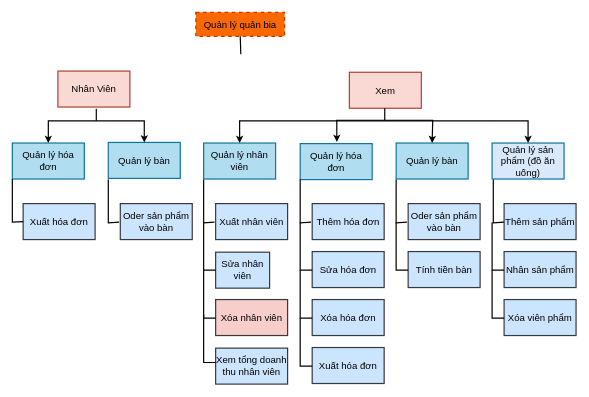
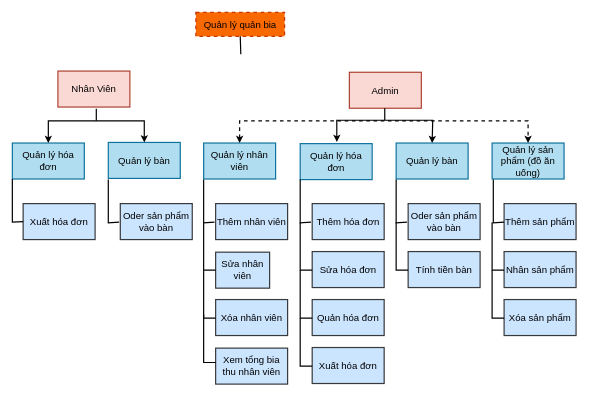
node "Xem": label "Xem" -> "Admin"
edge "Quản lý nhân viên" -- "Quản lý sản phẩm (đồ ăn uống)": style solid -> dashed
node "Quản lý sản phẩm (đồ ăn uống)": fillcolor #dae8fc -> #b1ddf0
node "Xuất nhân viên": label "Xuất nhân viên" -> "Thêm nhân viên"
node "Xóa nhân viên": fillcolor #f8cecc -> #cce5ff
node "Xóa hóa đơn": label "Xóa hóa đơn" -> "Quản hóa đơn"
node "Xóa viên phẩm": label "Xóa viên phẩm" -> "Xóa sản phẩm"
node "Xem tổng doanh thu nhân viên": label "Xem tổng doanh thu nhân viên" -> "Xem tổng bia thu nhân viên"
